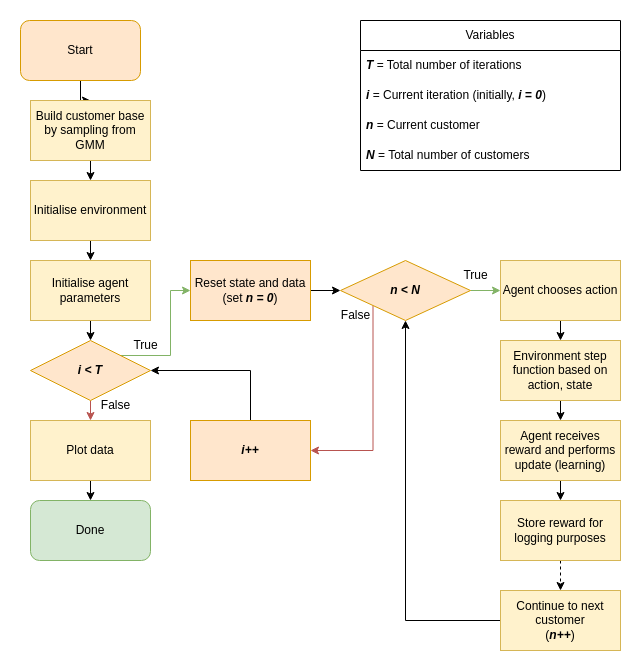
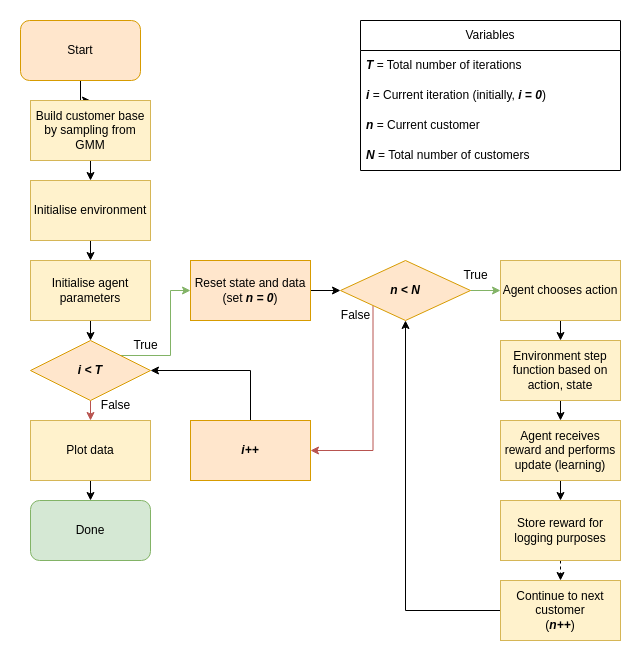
node "Continue to next customer (n++)": moved (561, 621) -> (561, 611)
